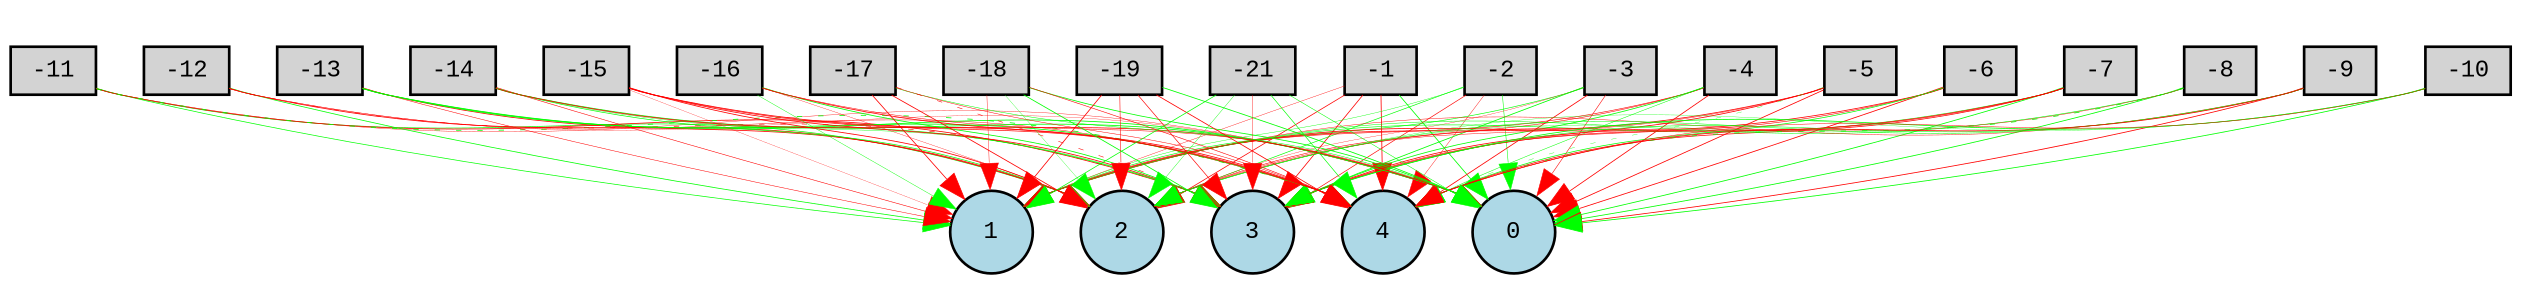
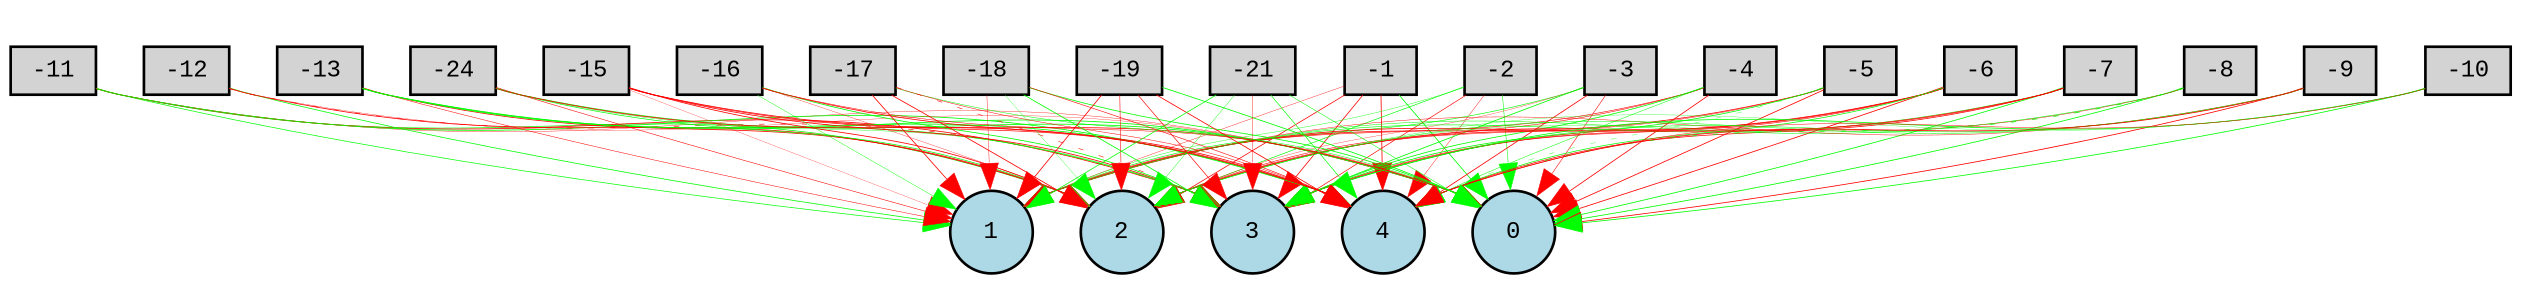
node "-14": label "-14" -> "-24"
edge "-11" -> "4": style dotted -> solid
edge "-12" -> "4": removed
edge "-6" -> "2": added
edge "-5" -> "3": color red -> green
